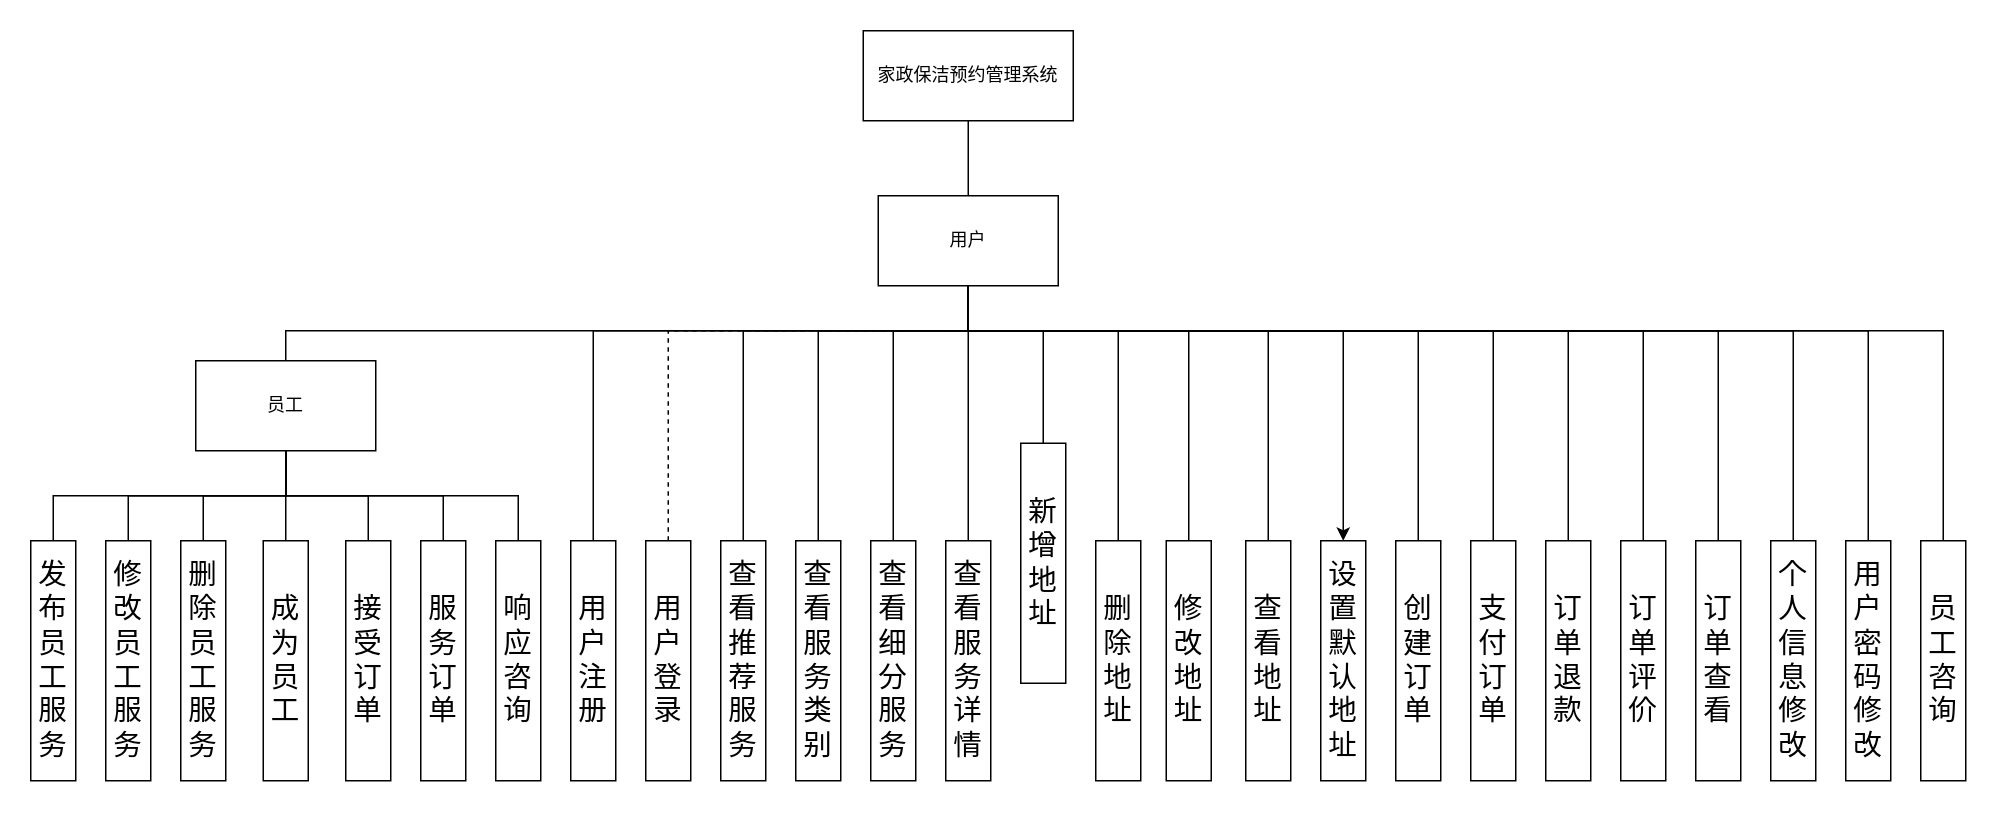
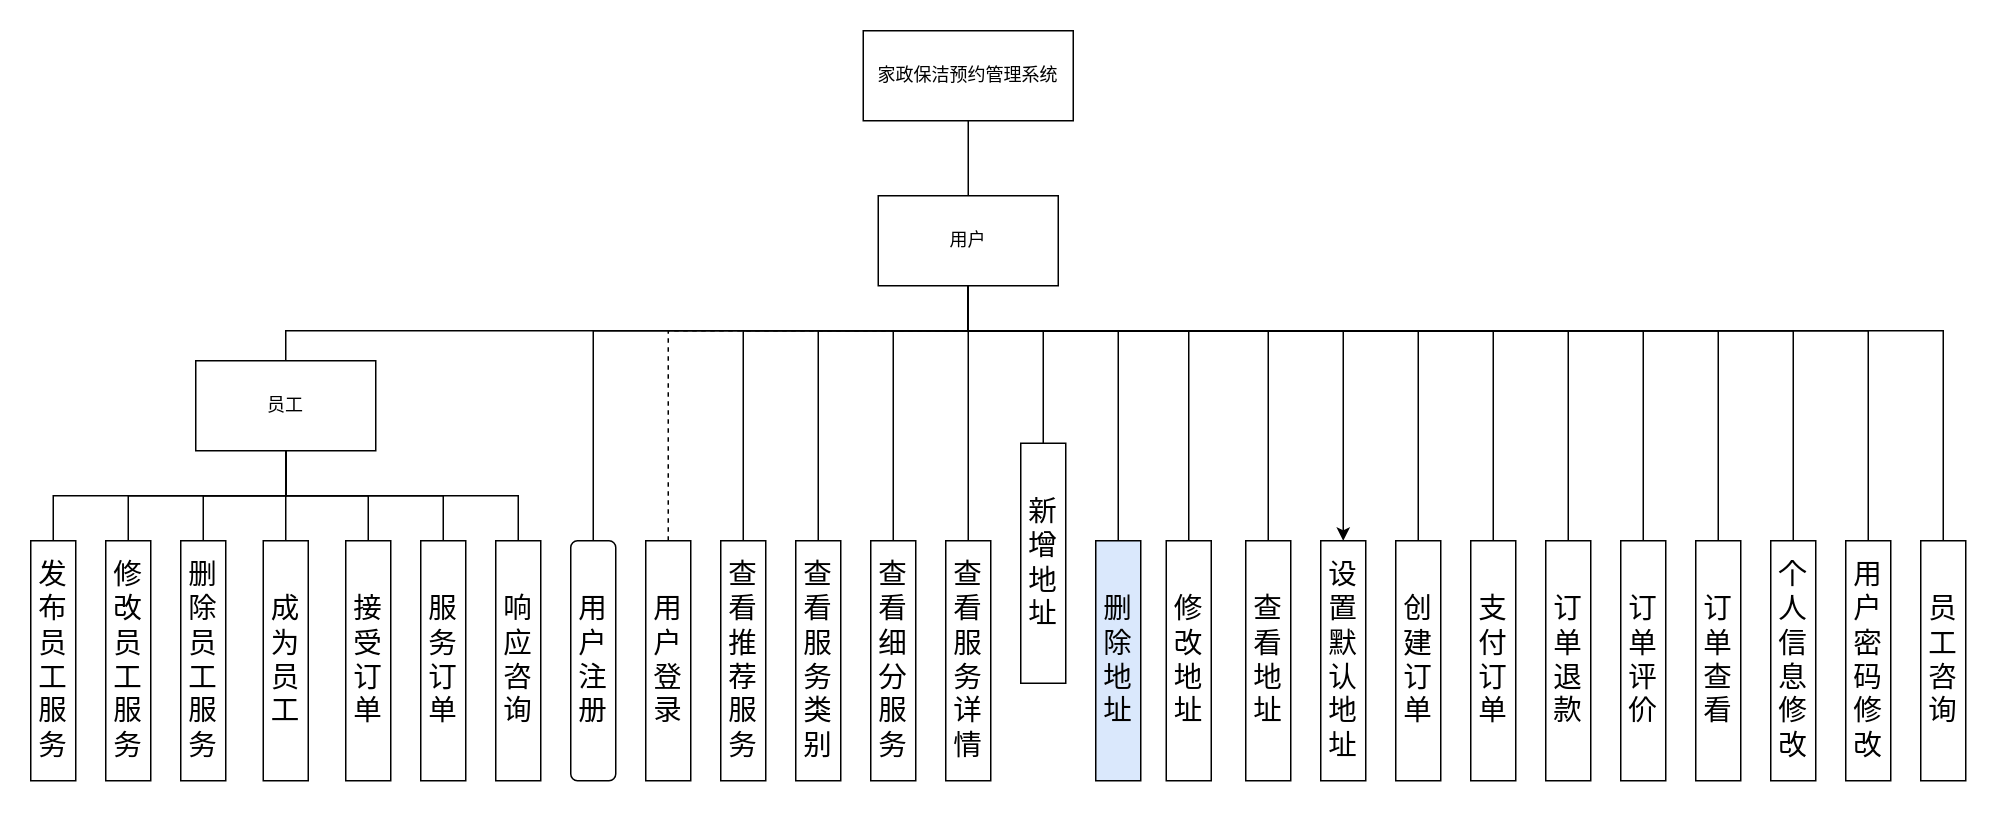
node "用户注册": shape rectangle -> rounded rectangle
node "删除地址": fillcolor #ffffff -> #dae8fc
